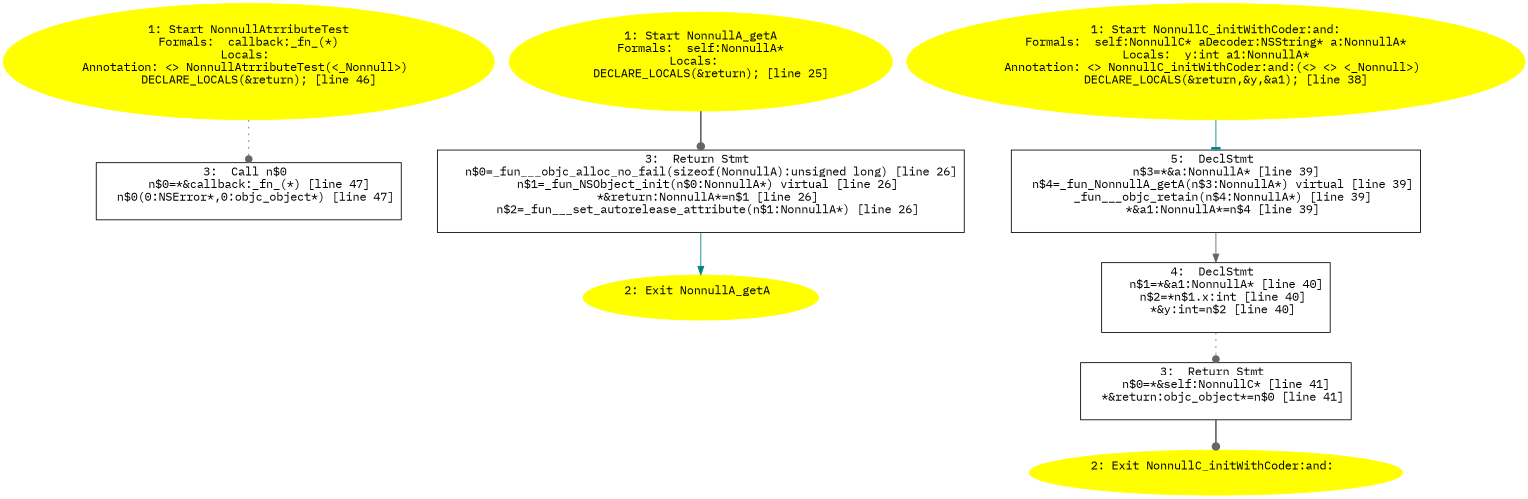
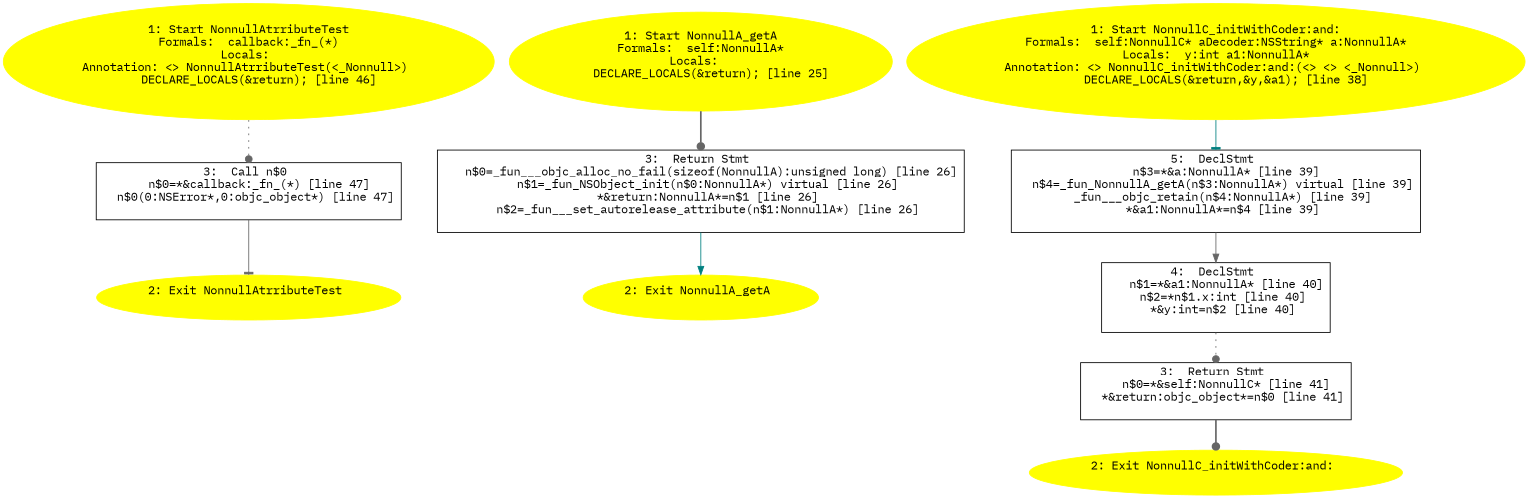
node "2: Exit NonnullAtrributeTest": added
